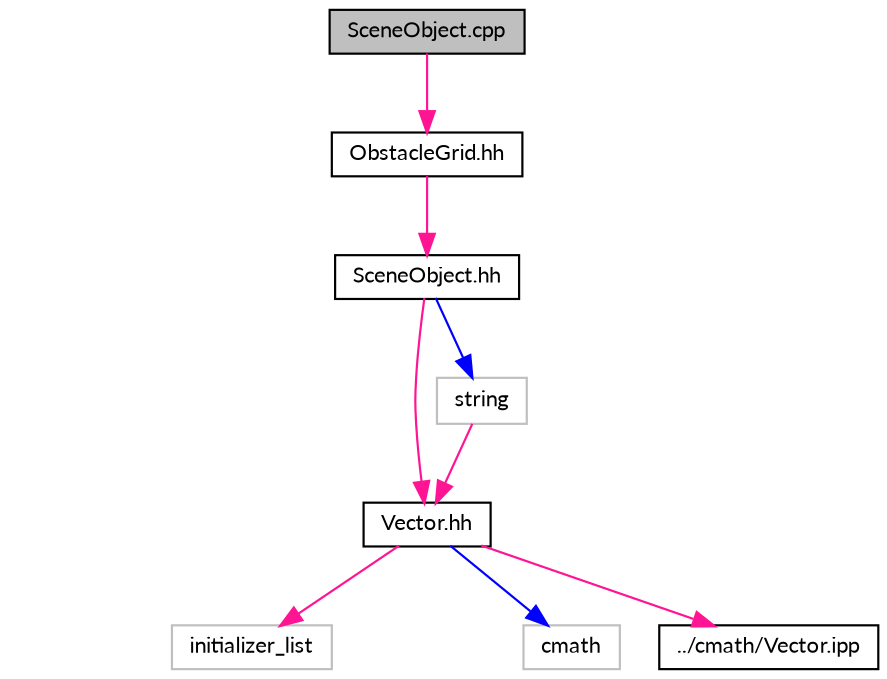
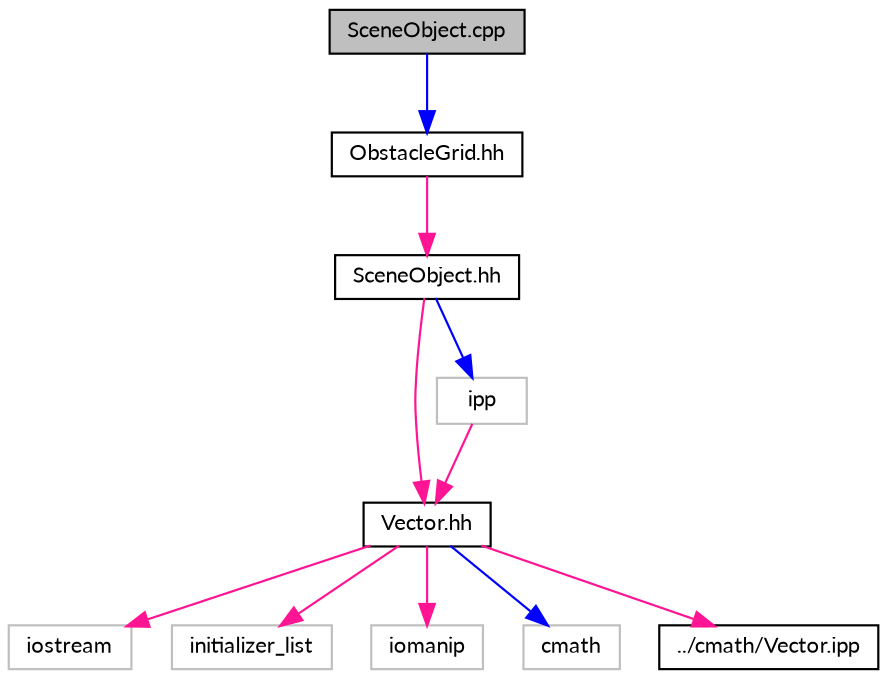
edge "SceneObject.cpp" -> "ObstacleGrid.hh": color deeppink -> blue
node "string": label "string" -> "ipp"
node "iostream": added
node "iomanip": added
